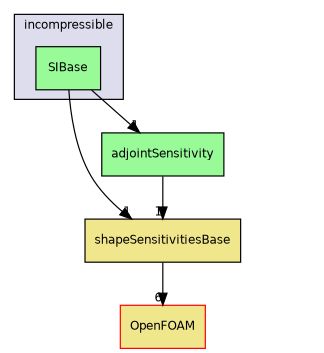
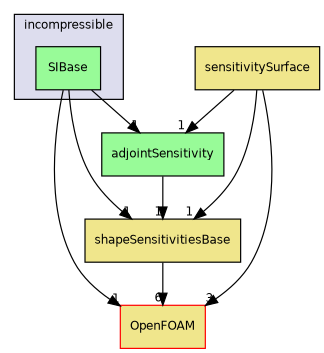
node "sensitivitySurface": added
edge "SIBase" -> "OpenFOAM": added
